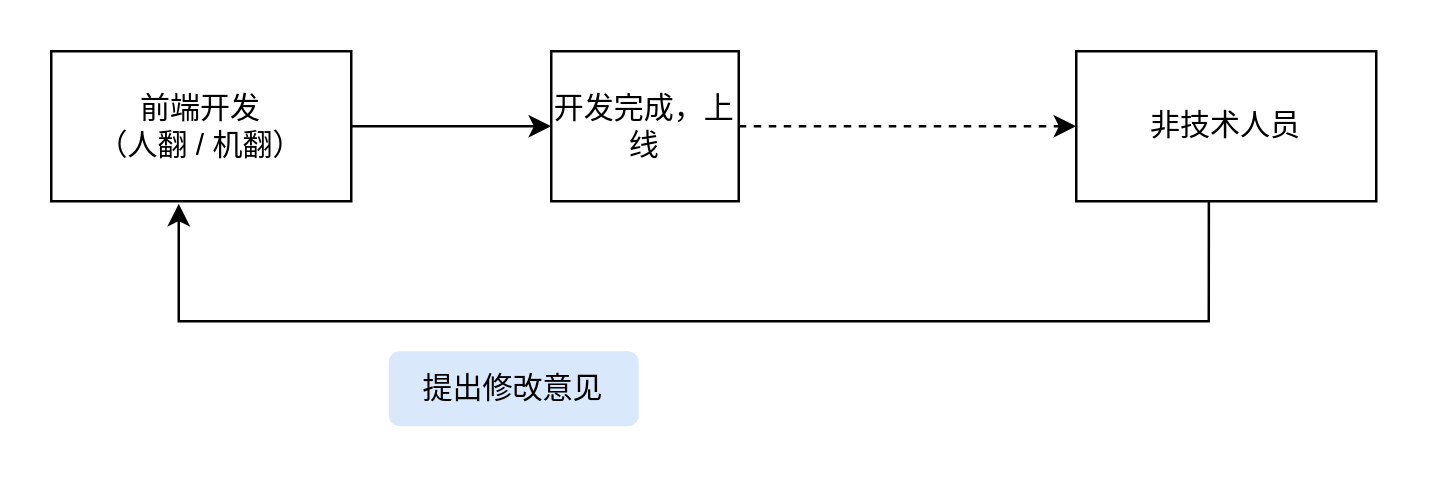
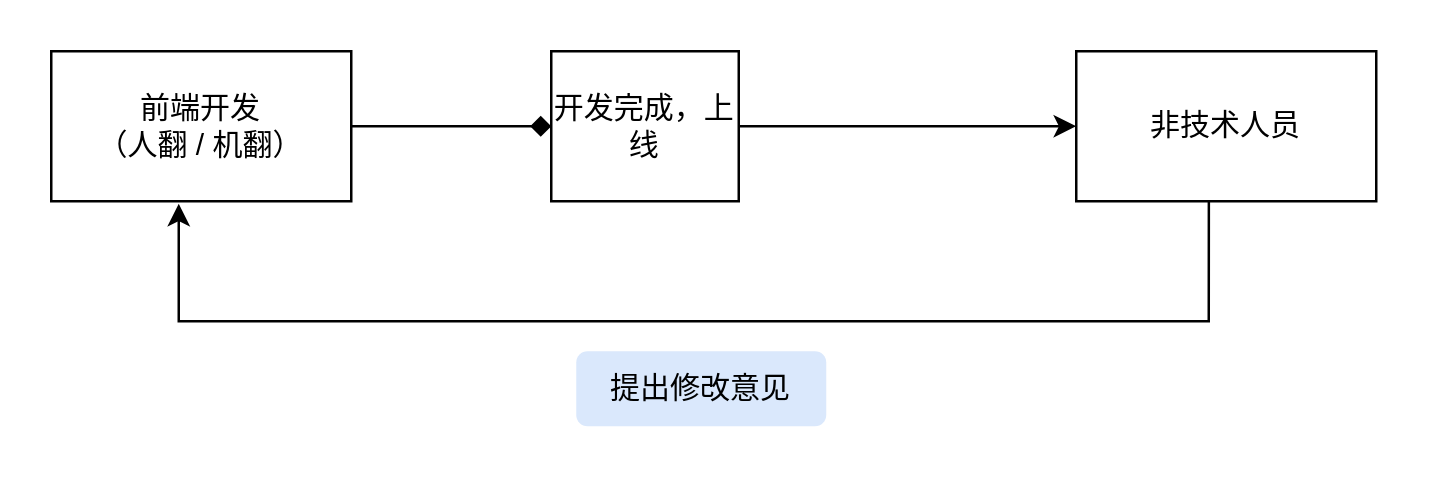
edge "前端开发 （人翻 / 机翻）" -> "开发完成，上线": arrowhead classic -> diamond
edge "开发完成，上线" -> "非技术人员": style dashed -> solid
node "提出修改意见": moved (514, 389) -> (701, 389)
